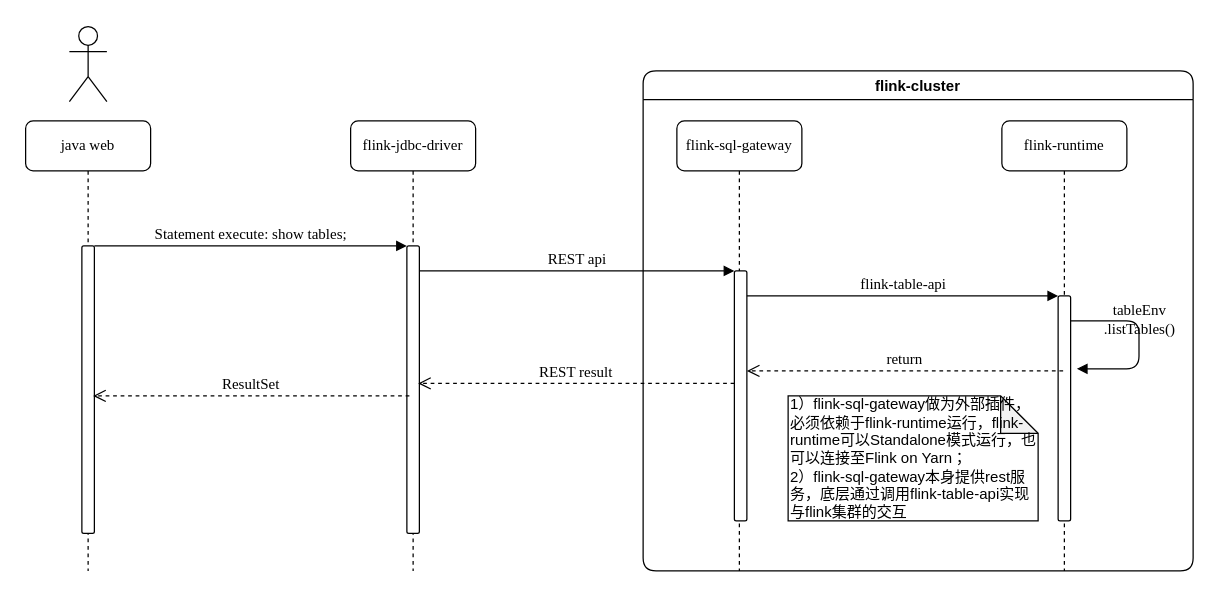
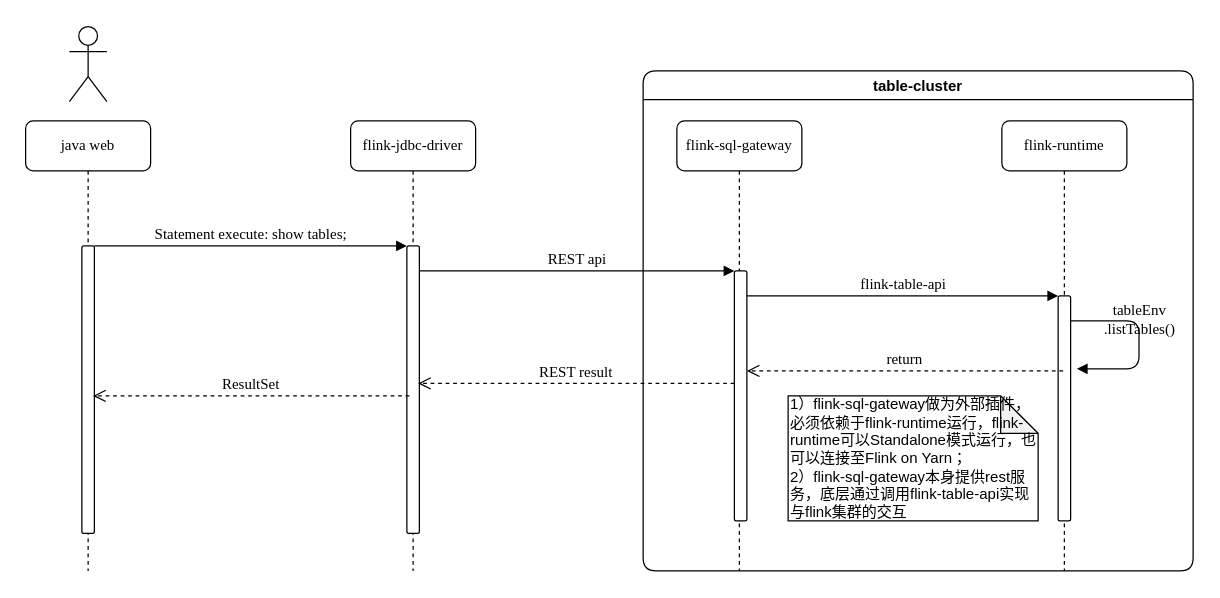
node "flink-cluster": label "flink-cluster" -> "table-cluster"
